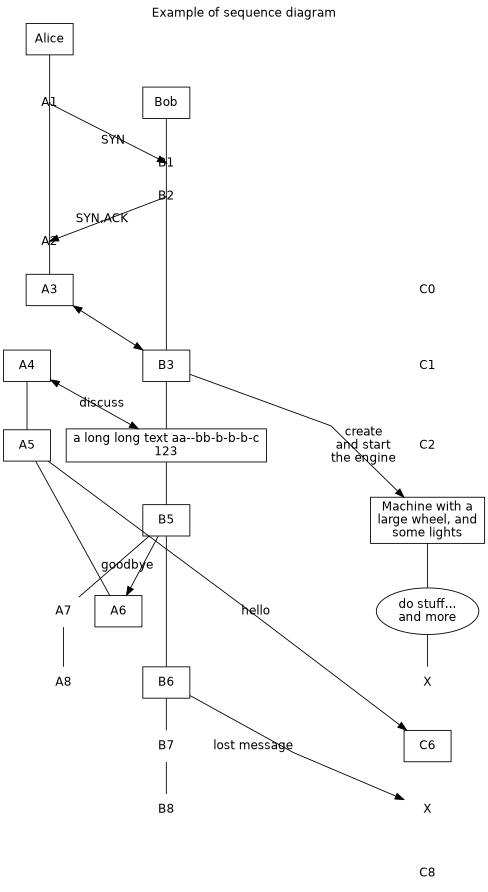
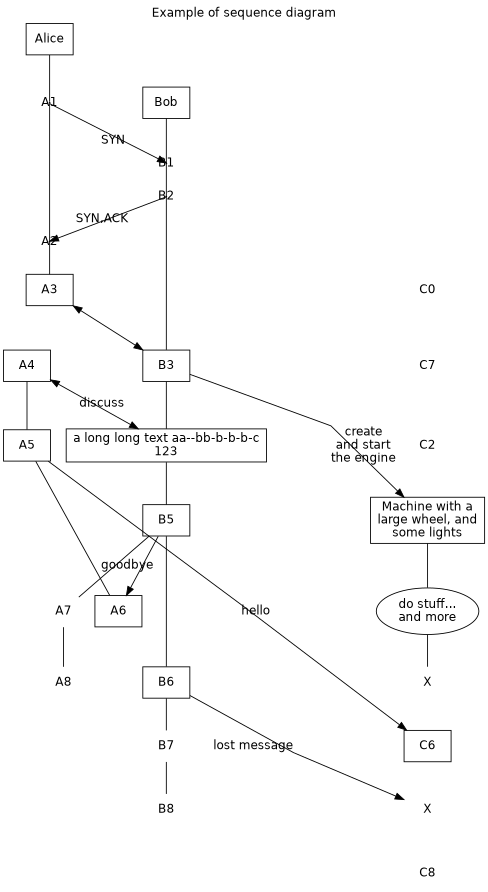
node "C1": label "C1" -> "C7"
